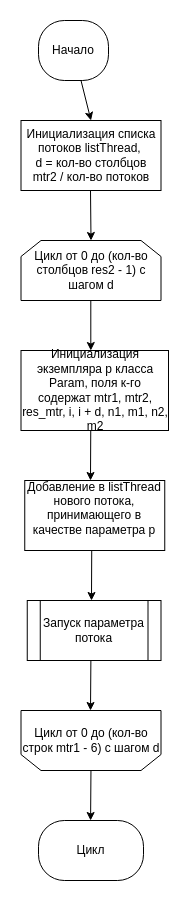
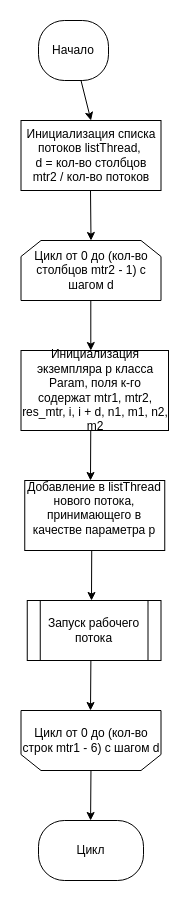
node "Цикл от 0 до (кол-во столбцов res2 - 1) с шагом d": label "Цикл от 0 до (кол-во столбцов res2 - 1) с шагом d" -> "Цикл от 0 до (кол-во столбцов mtr2 - 1) с шагом d"
node "Запуск параметра потока": label "Запуск параметра потока" -> "Запуск рабочего потока"
